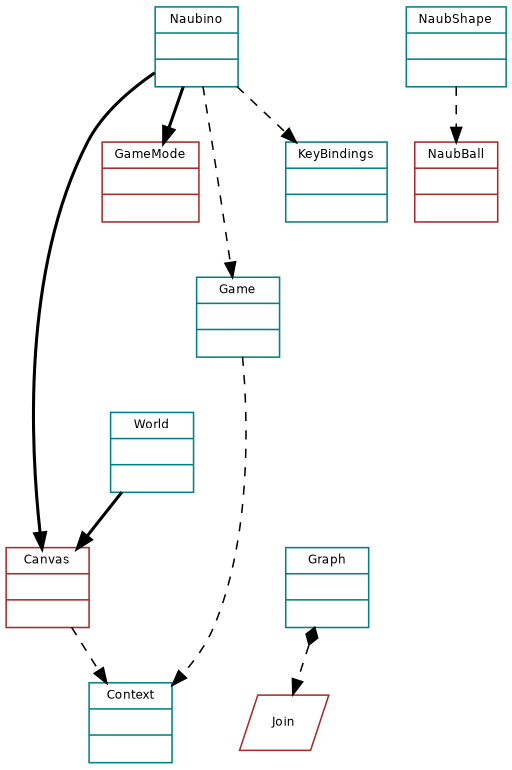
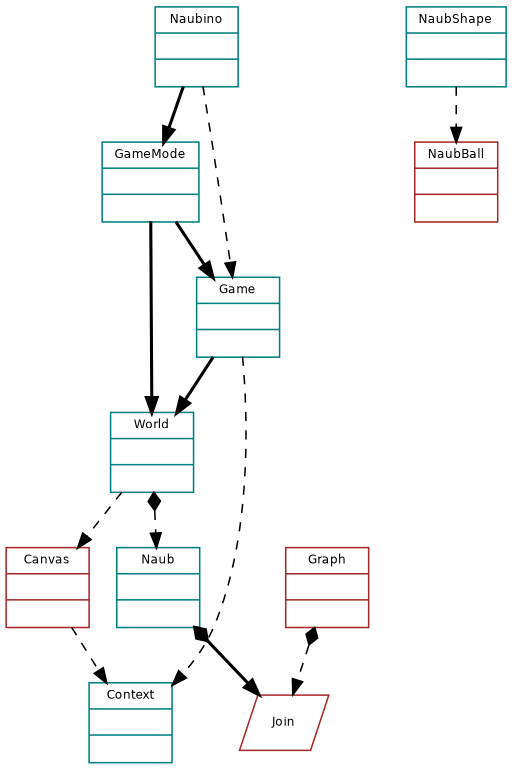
node "GameMode": color brown -> teal
node "KeyBindings": removed
edge "GameMode" -- "Game": added
edge "Naubino" -- "Canvas": removed
edge "GameMode" -- "World": added
edge "Game" -- "World": added
edge "World" -- "Canvas": style bold -> dashed
node "Naub": added
node "Graph": color teal -> brown
